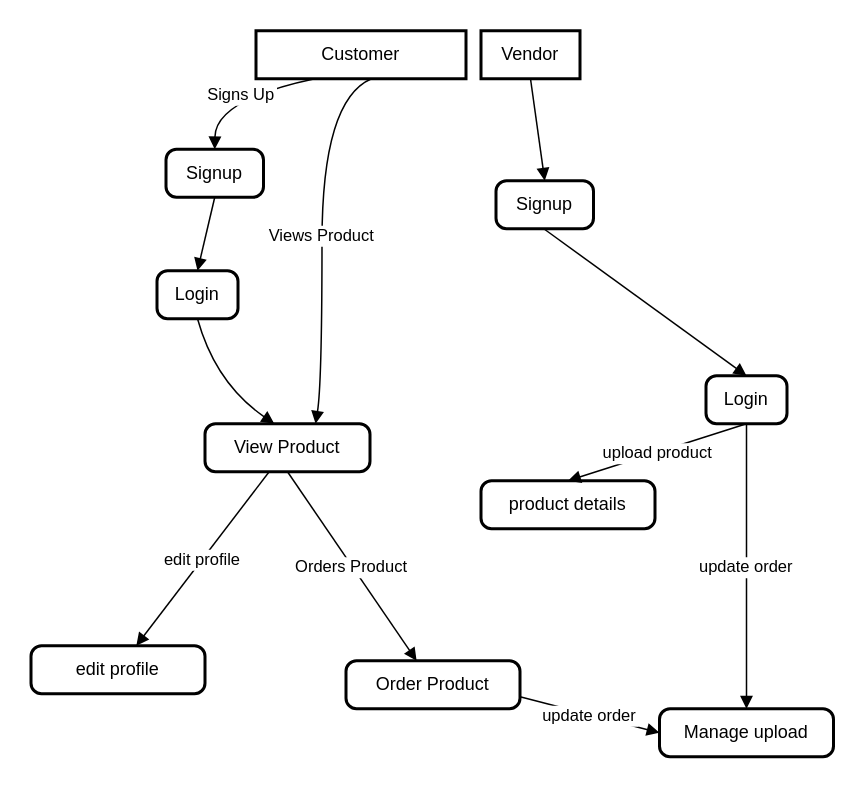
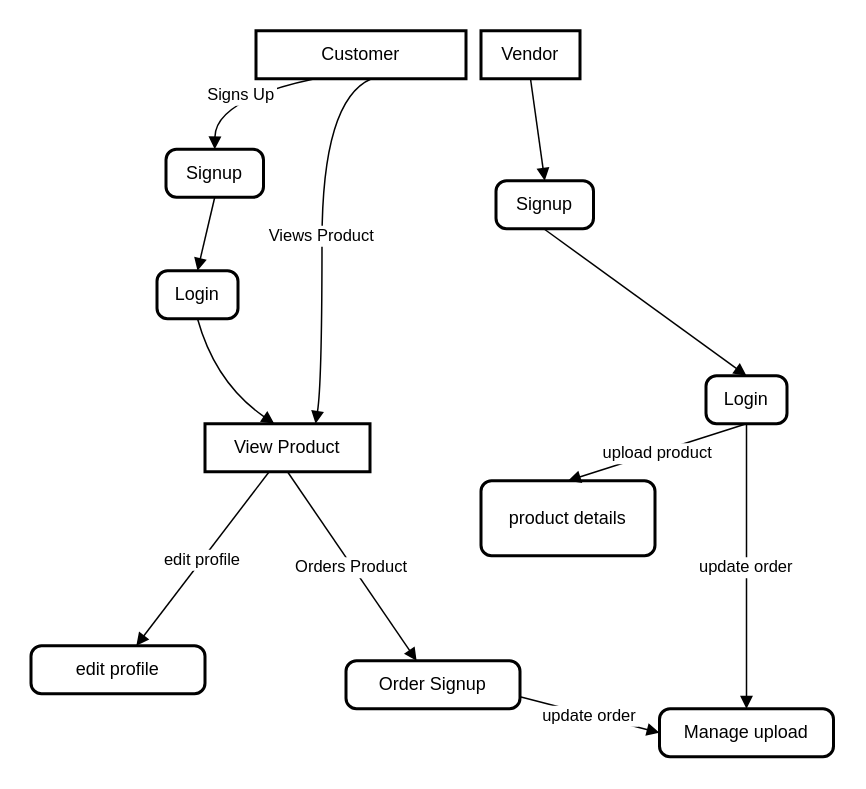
node "View Product": shape rounded rectangle -> rectangle
node "product details": size 174x48 -> 174x75
node "Order Product": label "Order Product" -> "Order Signup"
